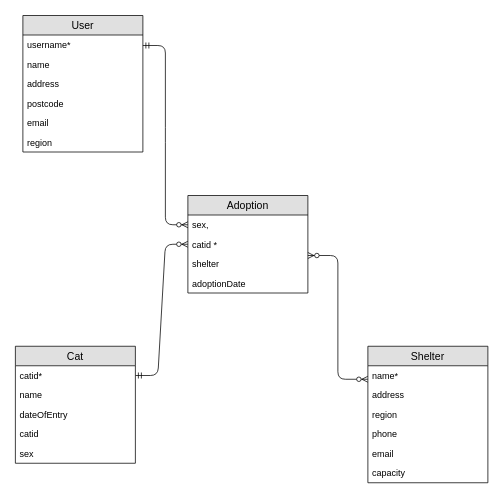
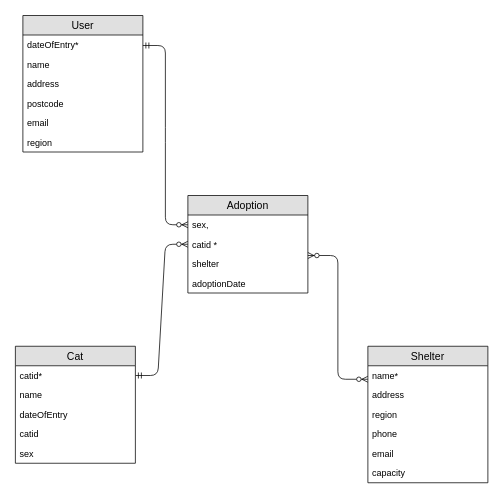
node "username*": label "username*" -> "dateOfEntry*"
